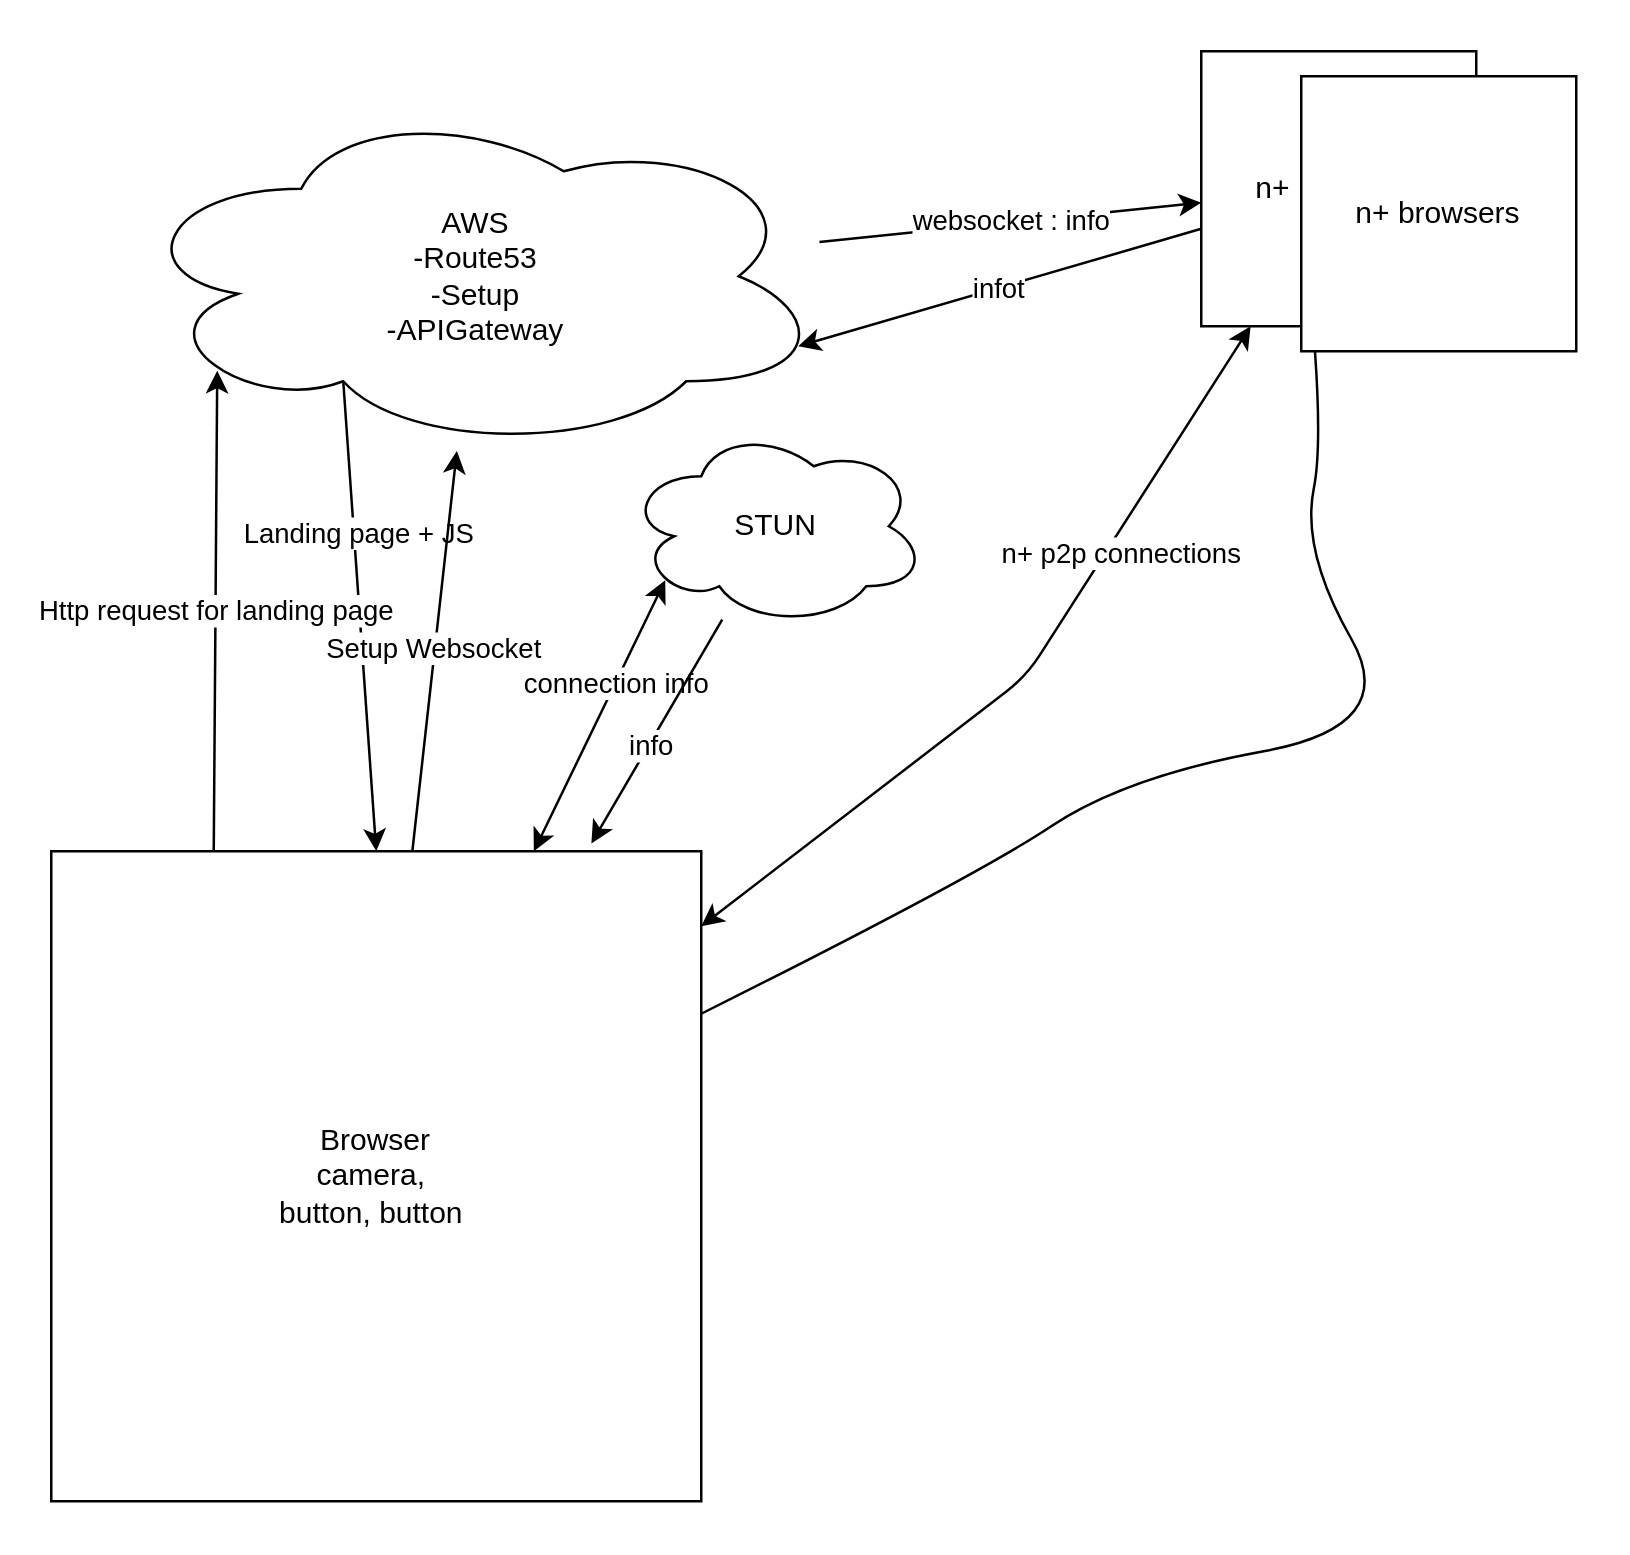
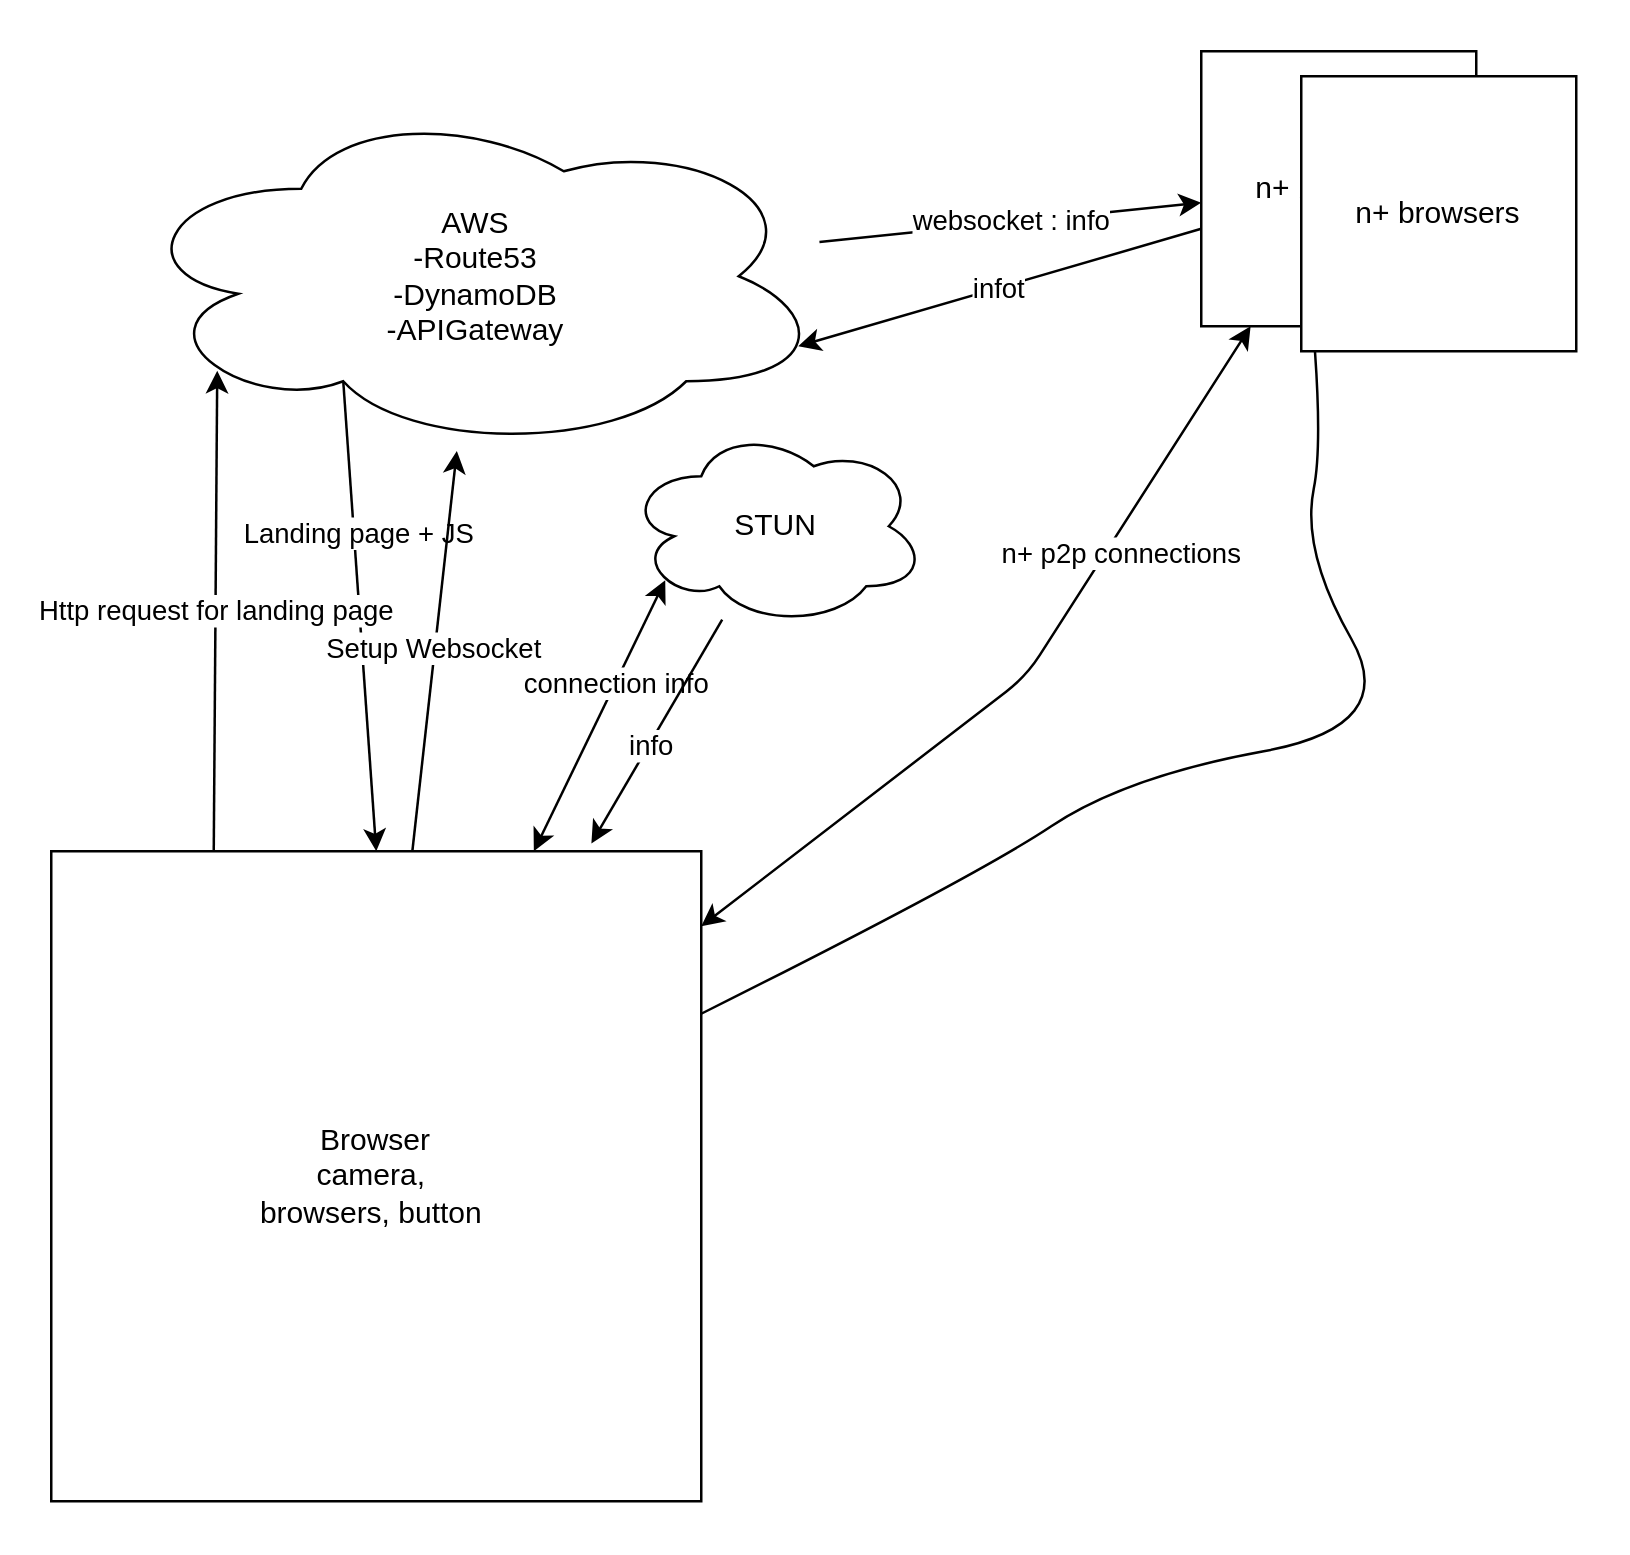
node "AWS -Route53 -Setup -APIGateway": label "AWS -Route53 -Setup -APIGateway" -> "AWS -Route53 -DynamoDB -APIGateway"
node "Browser camera, button, button": label "Browser camera, button, button" -> "Browser camera, browsers, button"
